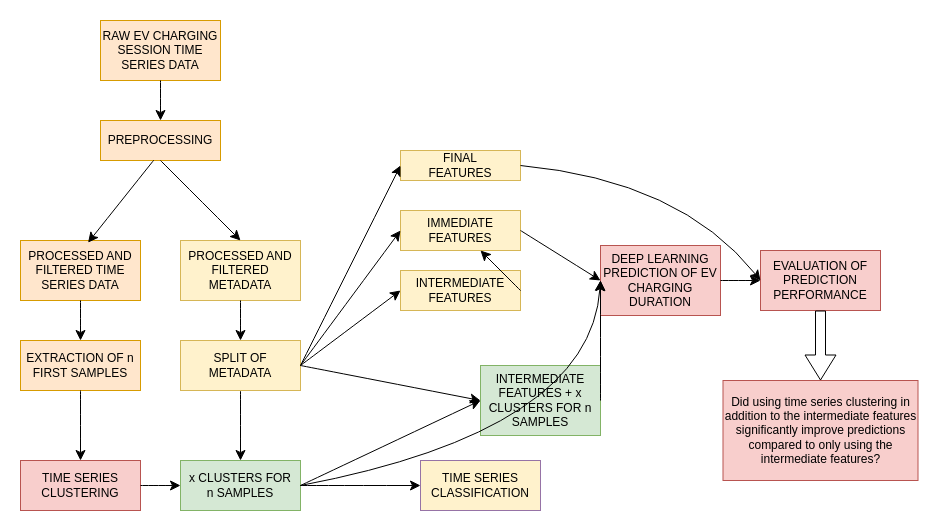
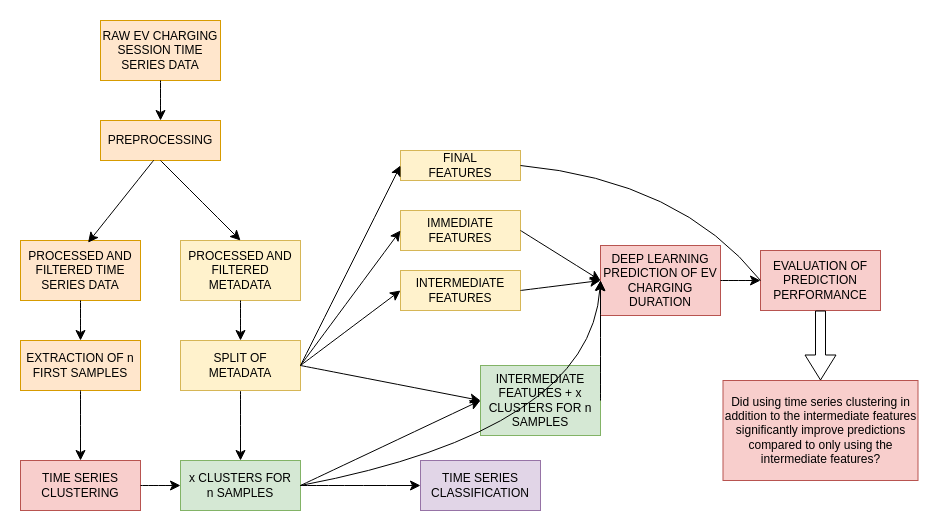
edge "FINAL FEATURES" -> "EVALUATION OF PREDICTION PERFORMANCE": arrowhead classic -> none
edge "INTERMEDIATE FEATURES" -> "IMMEDIATE FEATURES": now "INTERMEDIATE FEATURES" -> "DEEP LEARNING PREDICTION OF EV CHARGING DURATION"
node "TIME SERIES CLASSIFICATION": fillcolor #fff2cc -> #e1d5e7
